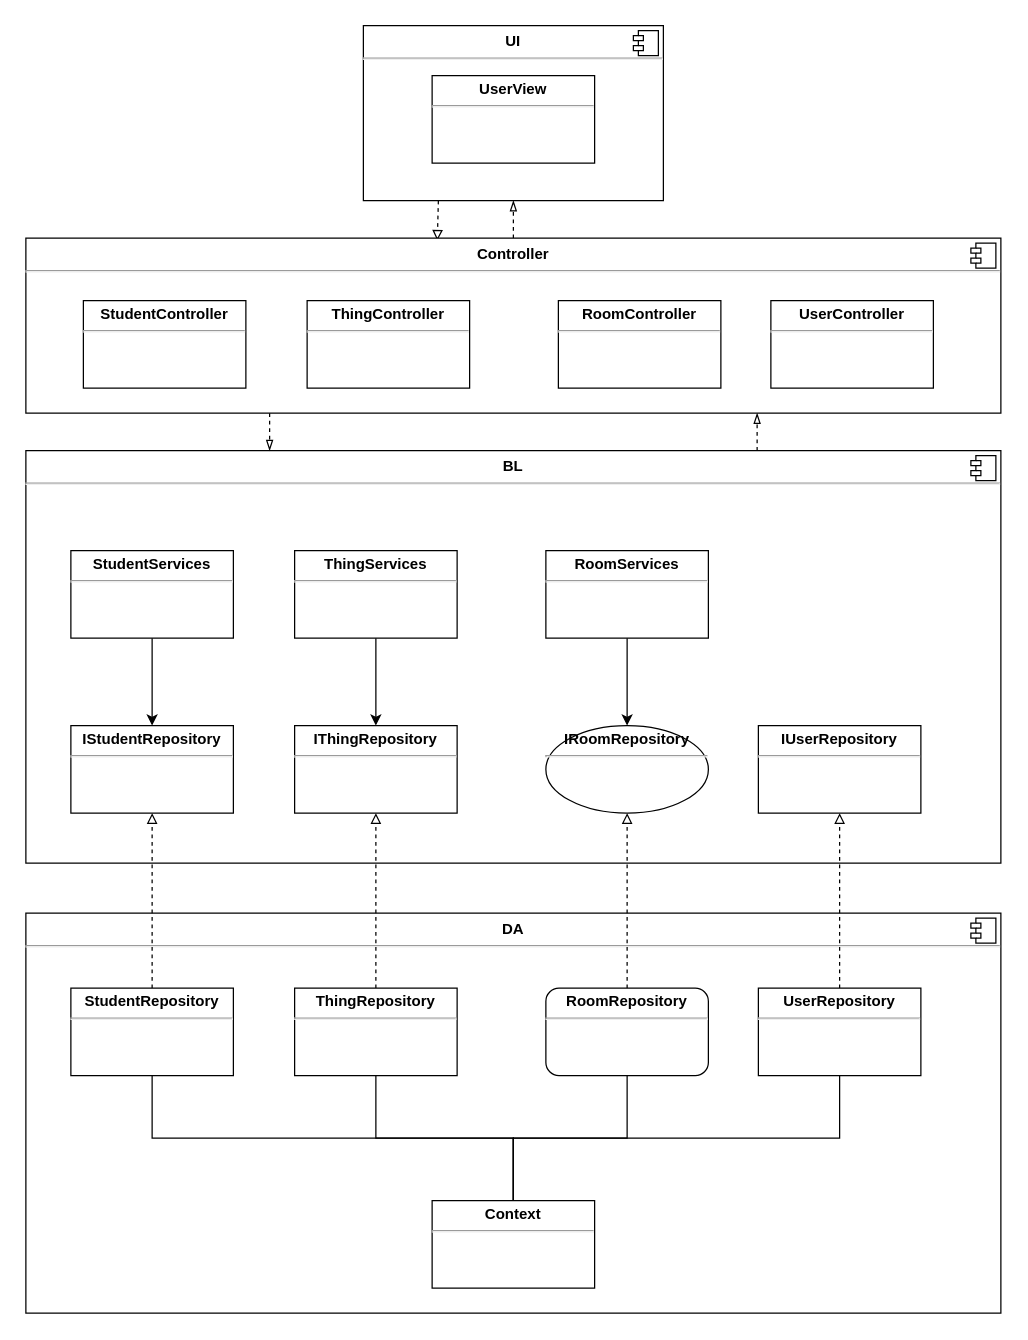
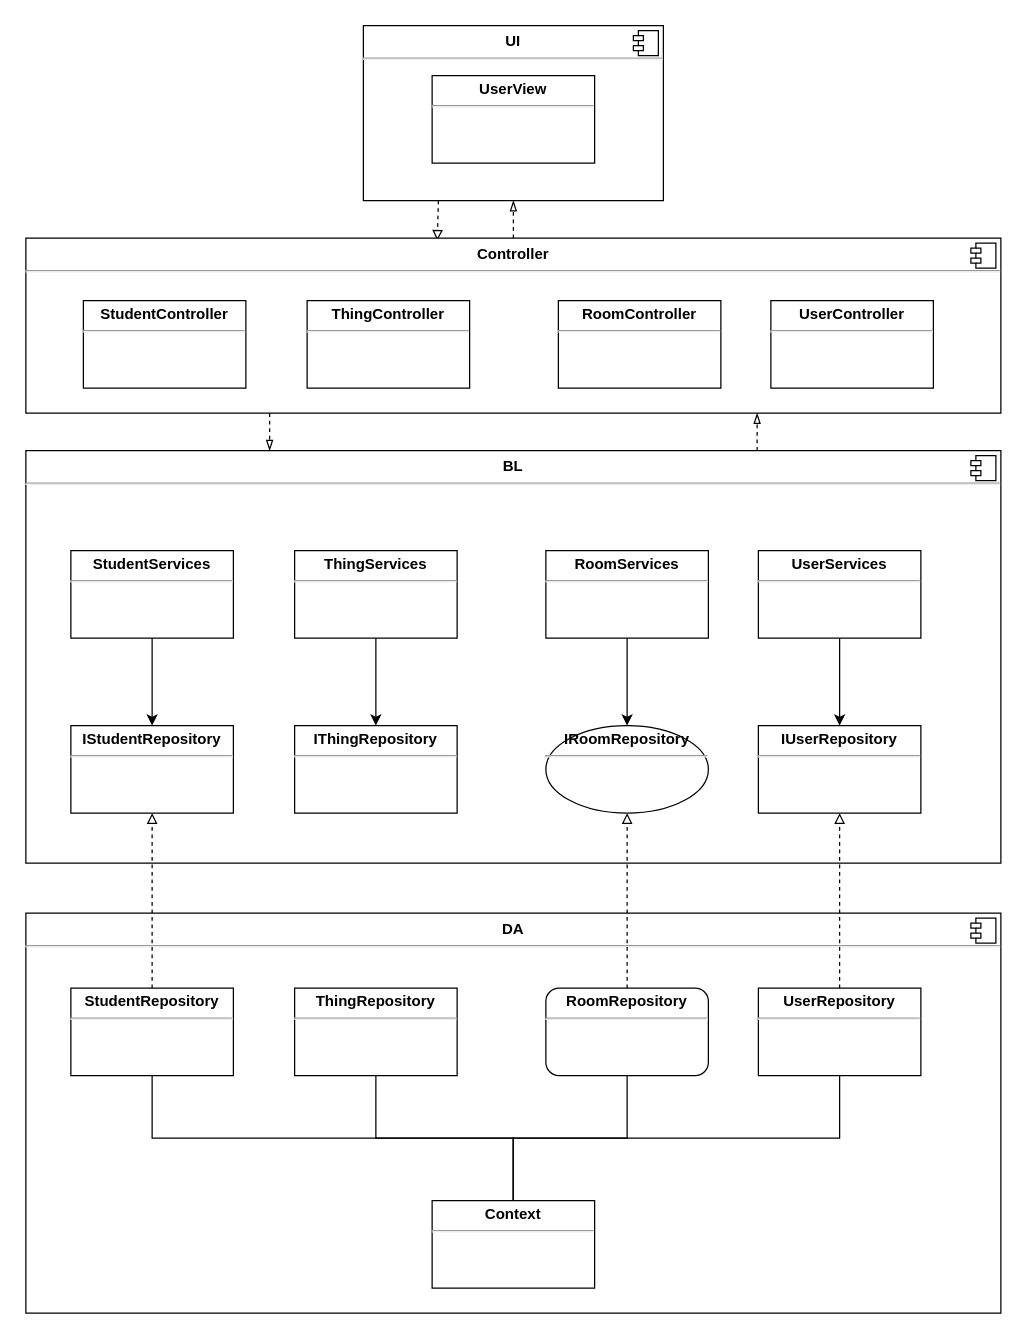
node "UserServices": added
edge "UserServices" -> "IUserRepository": added
edge "ThingRepository" -> "IThingRepository": removed
